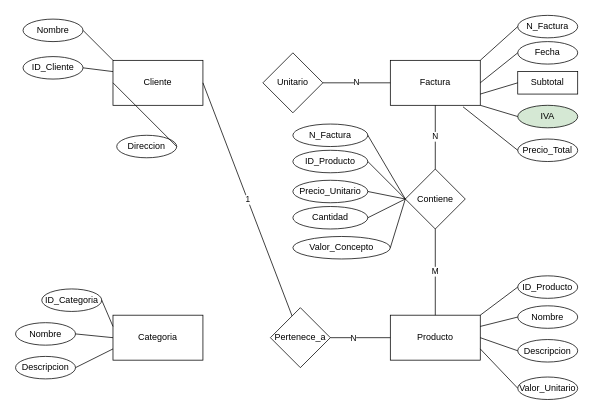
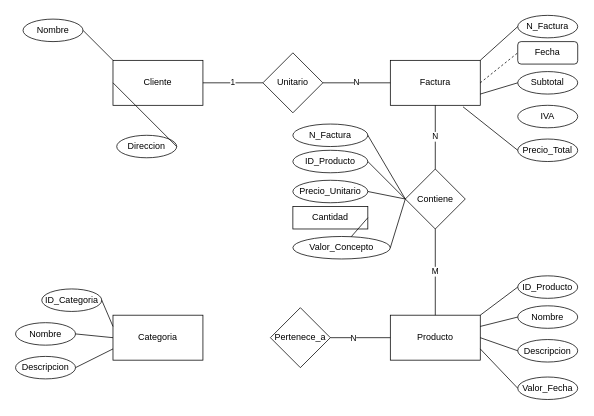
node "Fecha": shape ellipse -> rounded rectangle
node "ID_Cliente": removed
edge "Fecha" -- "Factura": style solid -> dashed
edge "ID_Cliente" -- "Cliente": removed
node "Subtotal": shape rectangle -> ellipse
edge "Factura" -- "IVA": removed
node "IVA": fillcolor #d5e8d4 -> #ffffff
edge "Cliente" -- "Pertenece_a": now "Cliente" -- "Unitario"
edge "Contiene" -- "Cantidad": now "Valor_Concepto" -- "Cantidad"
node "Cantidad": shape ellipse -> rectangle
node "Valor_Unitario": label "Valor_Unitario" -> "Valor_Fecha"
